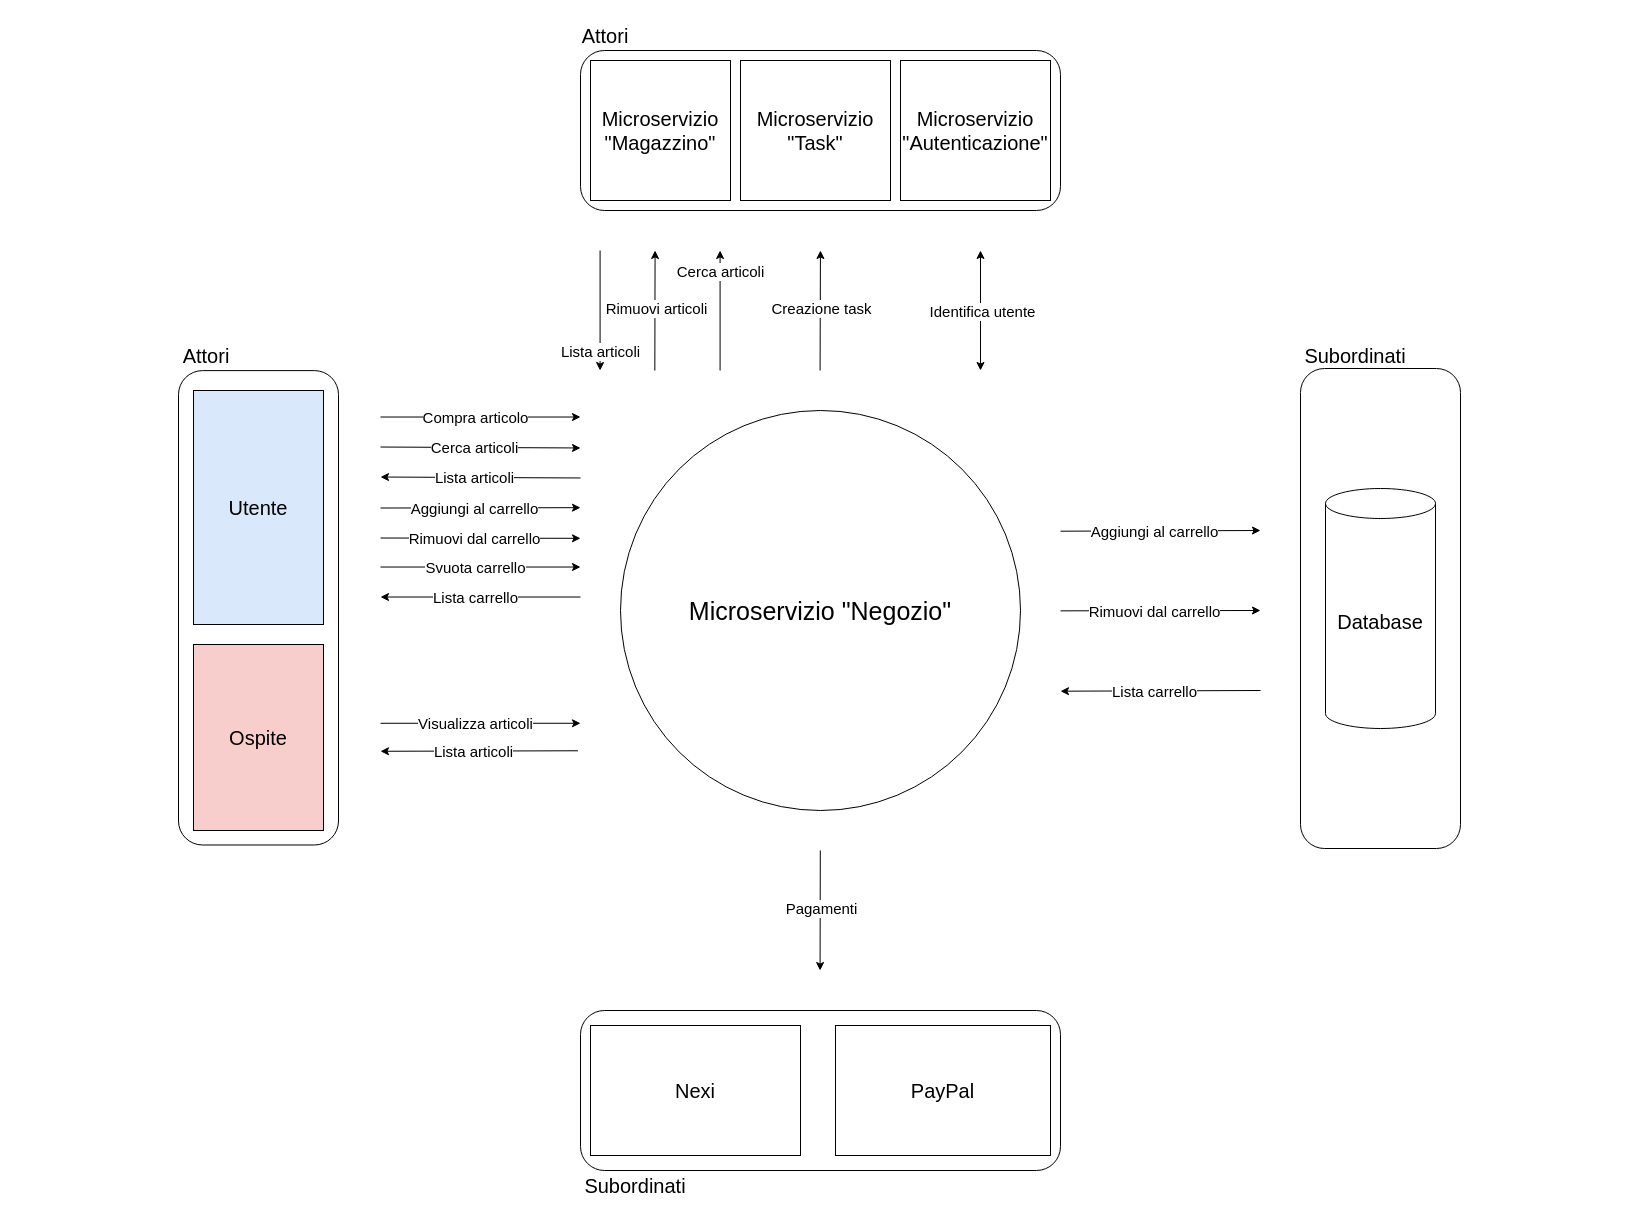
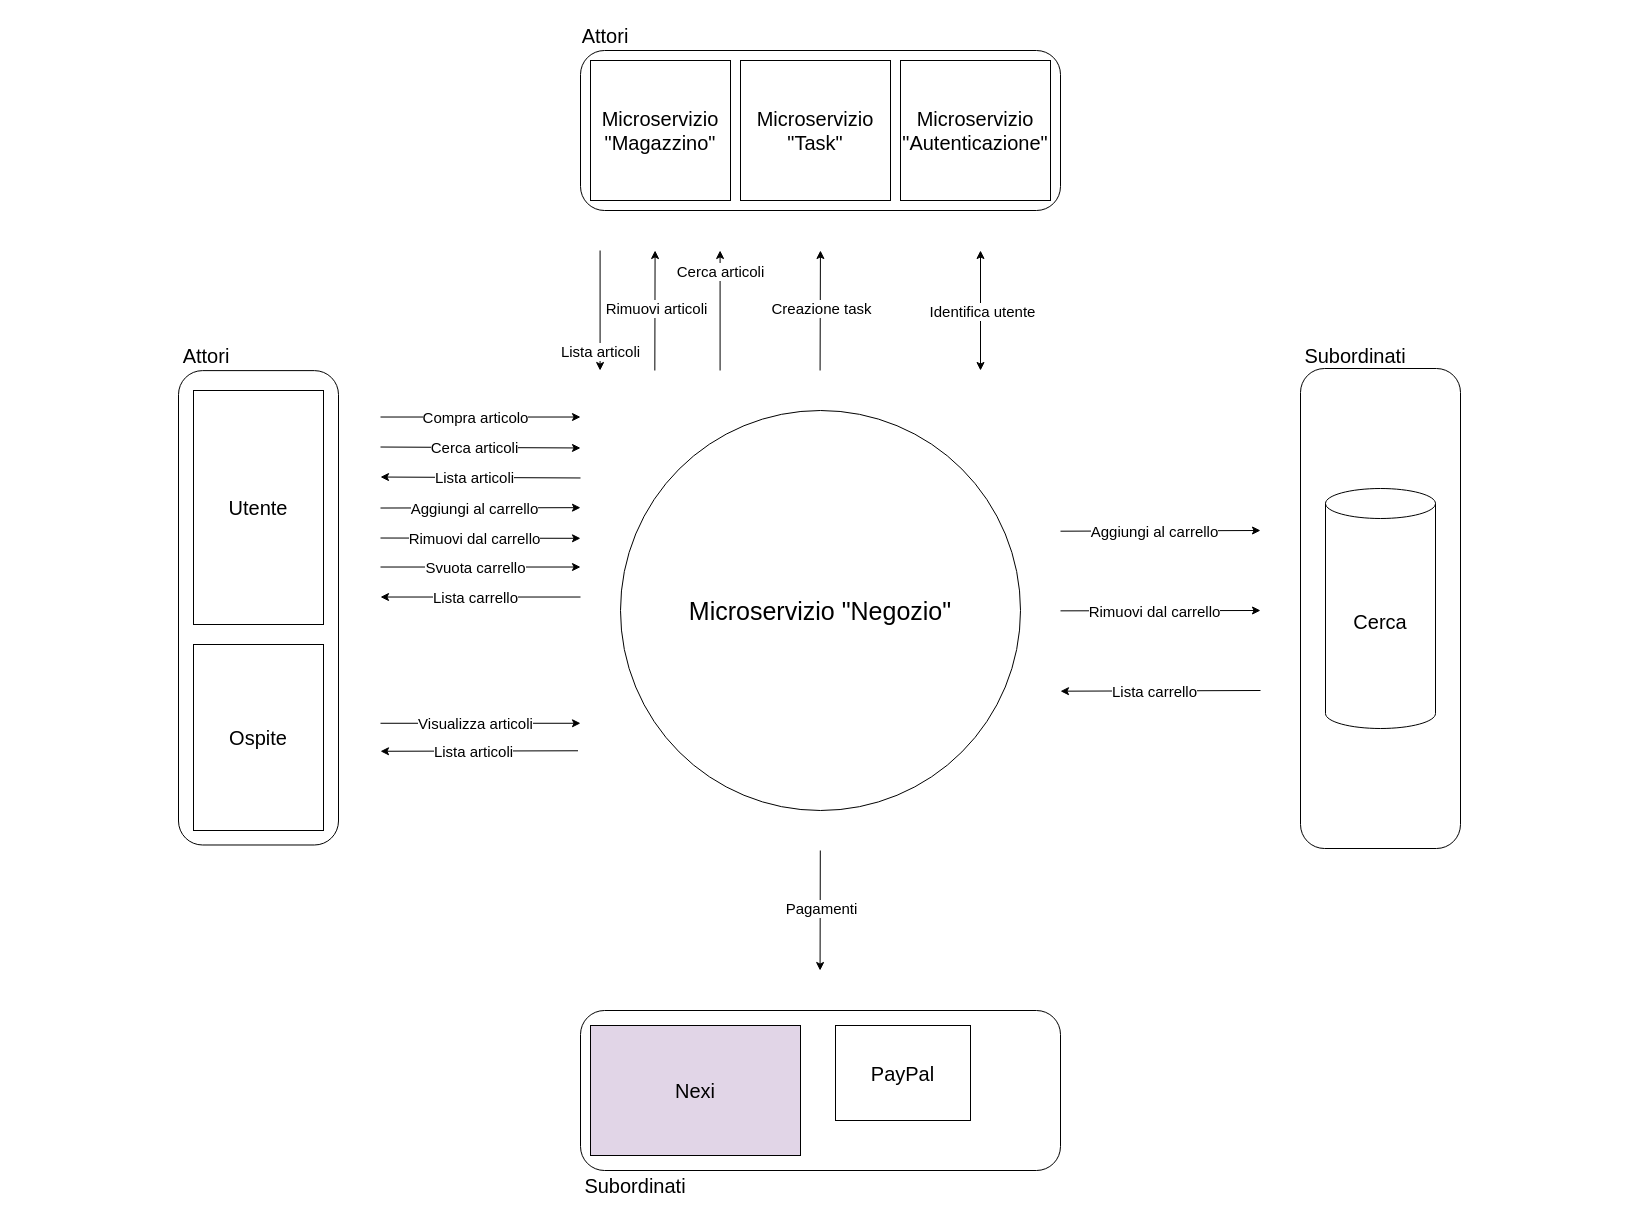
node "Utente": fillcolor #dae8fc -> #ffffff
node "Database": label "Database" -> "Cerca"
node "Ospite": fillcolor #f8cecc -> #ffffff
node "Nexi": fillcolor #ffffff -> #e1d5e7
node "PayPal": size 215x130 -> 135x95
